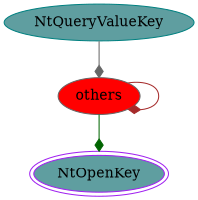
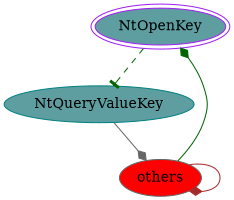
edge "NtOpenKey" -> "NtQueryValueKey": added
